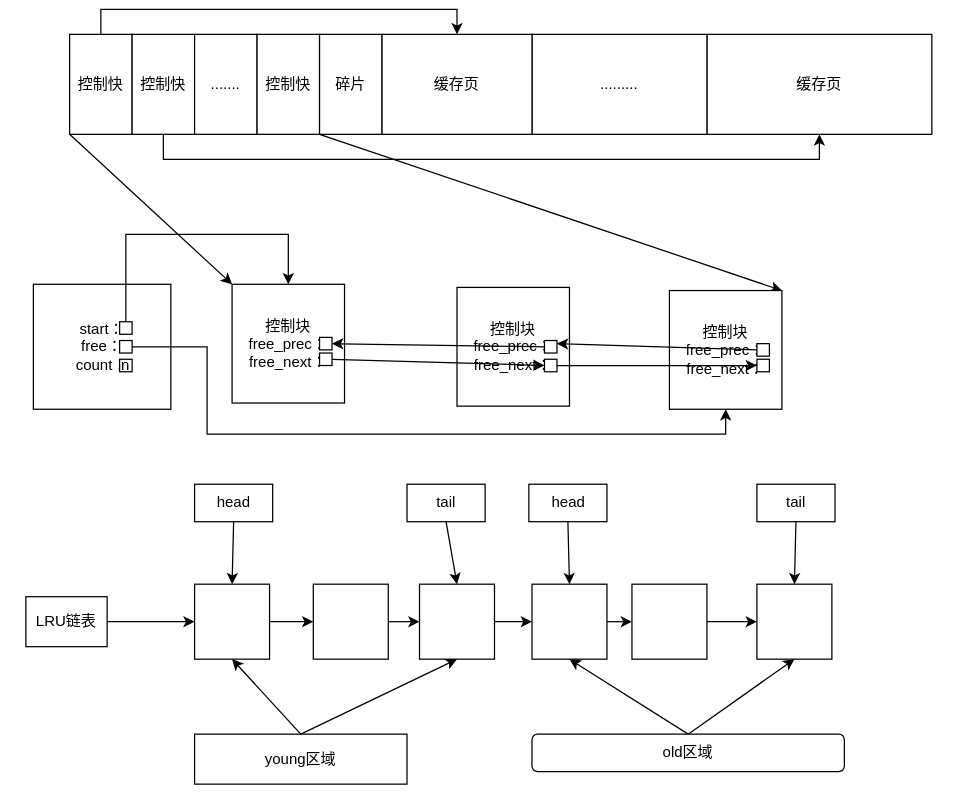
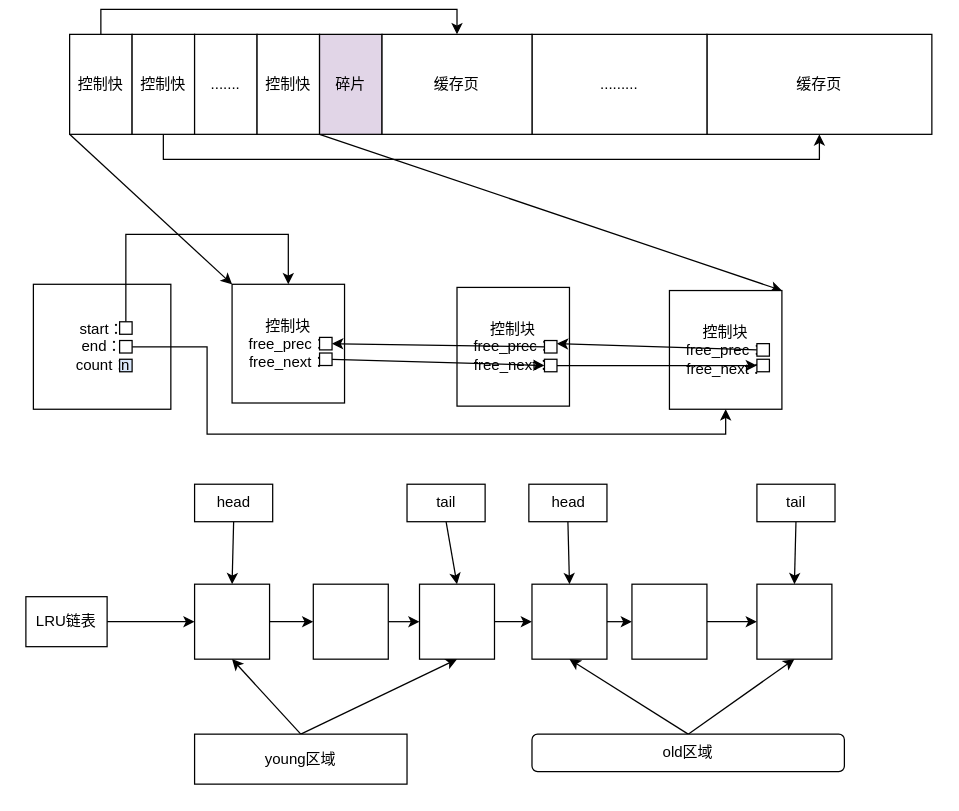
node "碎片": fillcolor #ffffff -> #e1d5e7
node "start： free： count：": label "start： free： count：" -> "start： end： count："
node "n": fillcolor #ffffff -> #dae8fc
